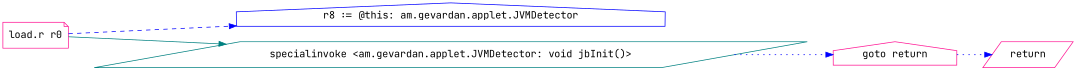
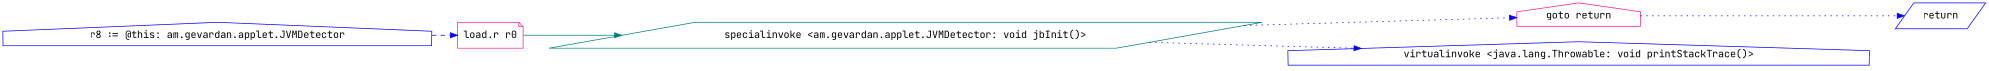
edge "load.r r0" -> "r8 := @this: am.gevardan.applet.JVMDetector": reversed
node "return": color deeppink -> blue
node "virtualinvoke <java.lang.Throwable: void printStackTrace()>": added
